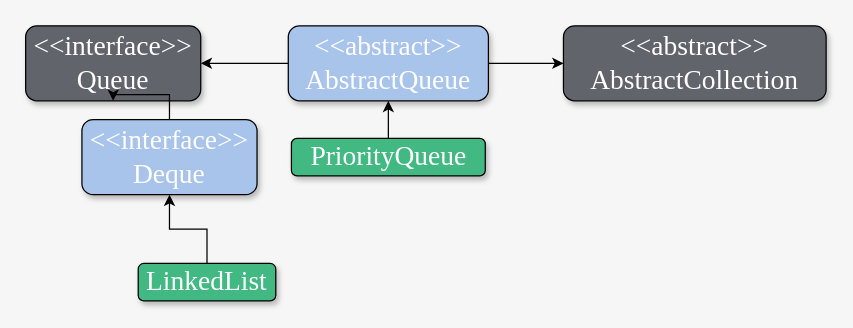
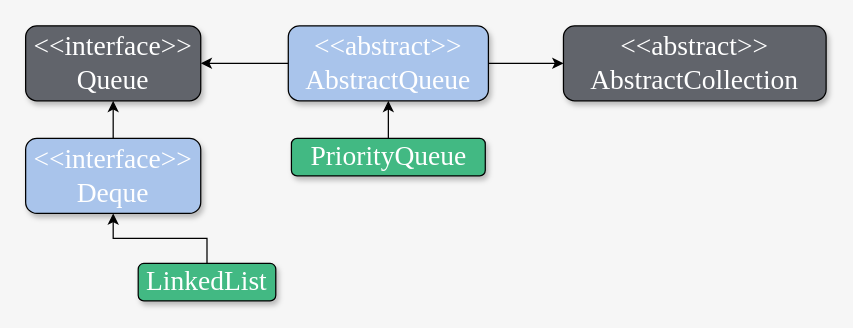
node "<<interface>> Deque": moved (169, 157) -> (113, 176)
